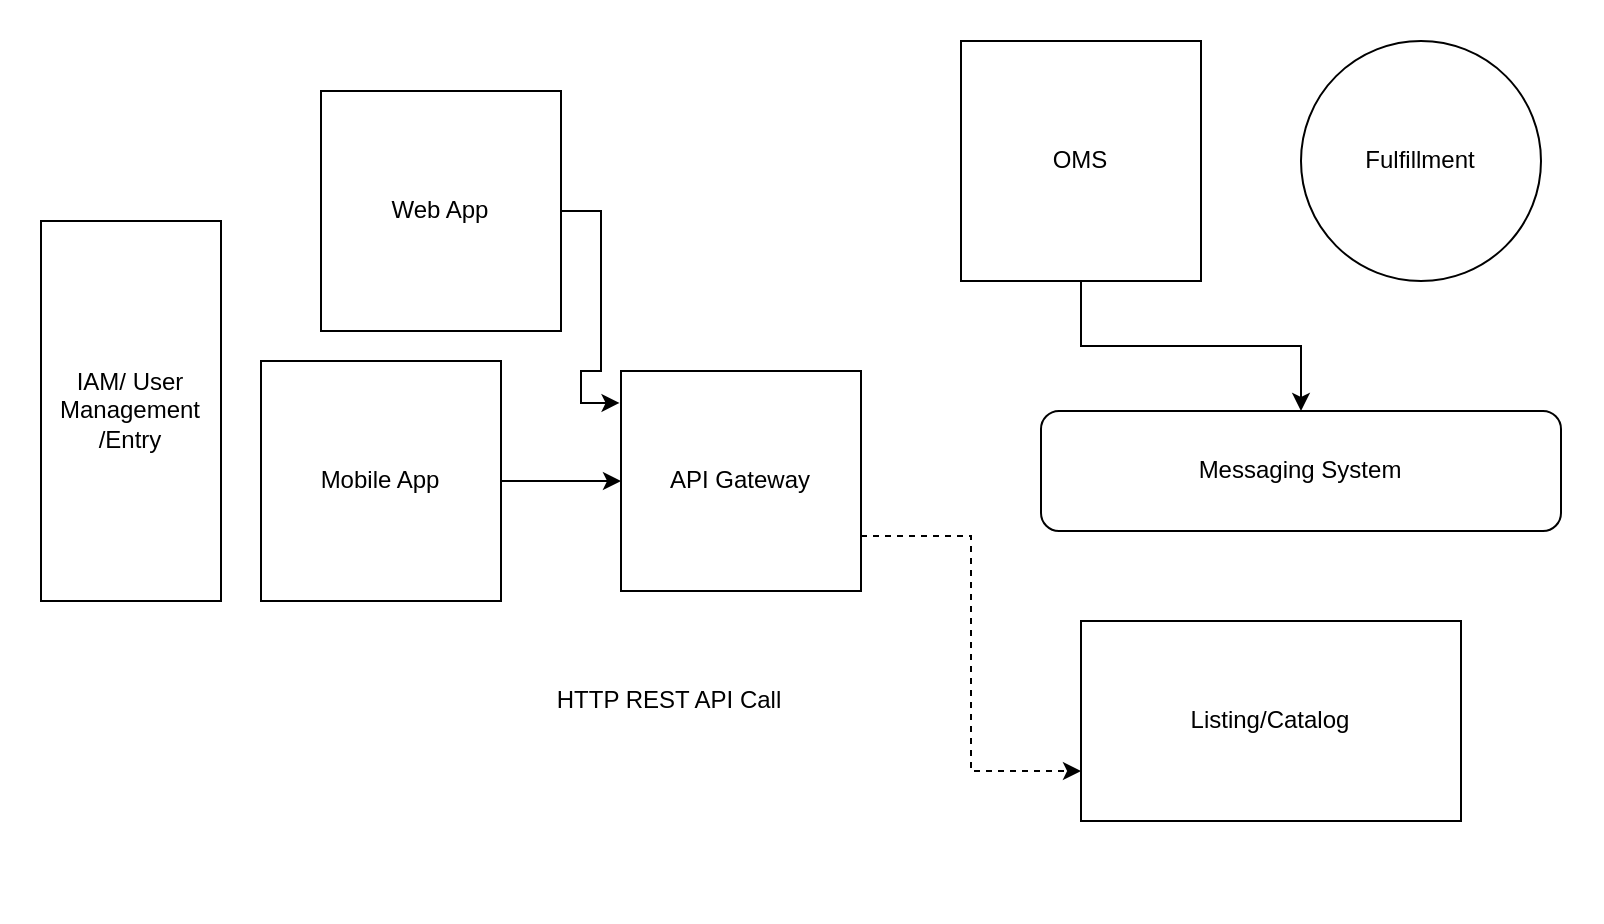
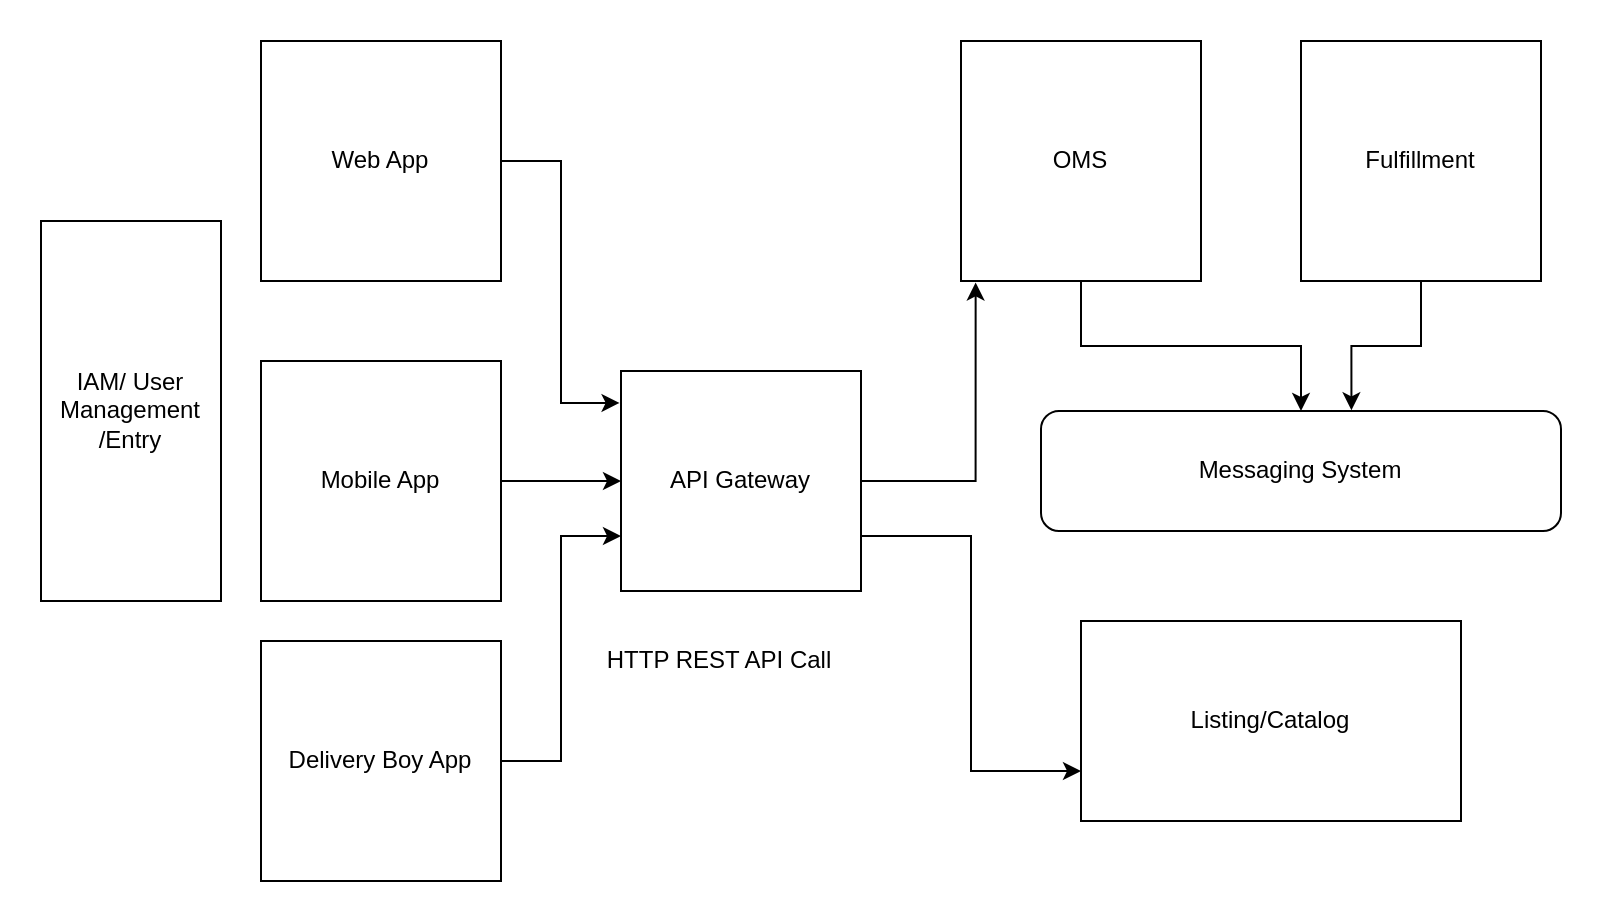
node "Fulfillment": shape ellipse -> rectangle
node "Web App": moved (441, 211) -> (381, 161)
edge "Fulfillment" -> "Messaging System": added
edge "API Gateway" -> "OMS": added
edge "API Gateway" -> "Listing/Catalog": style dashed -> solid
edge "Delivery Boy App" -> "API Gateway": added
node "HTTP REST API Call": moved (669, 701) -> (719, 661)
node "Delivery Boy App": added
